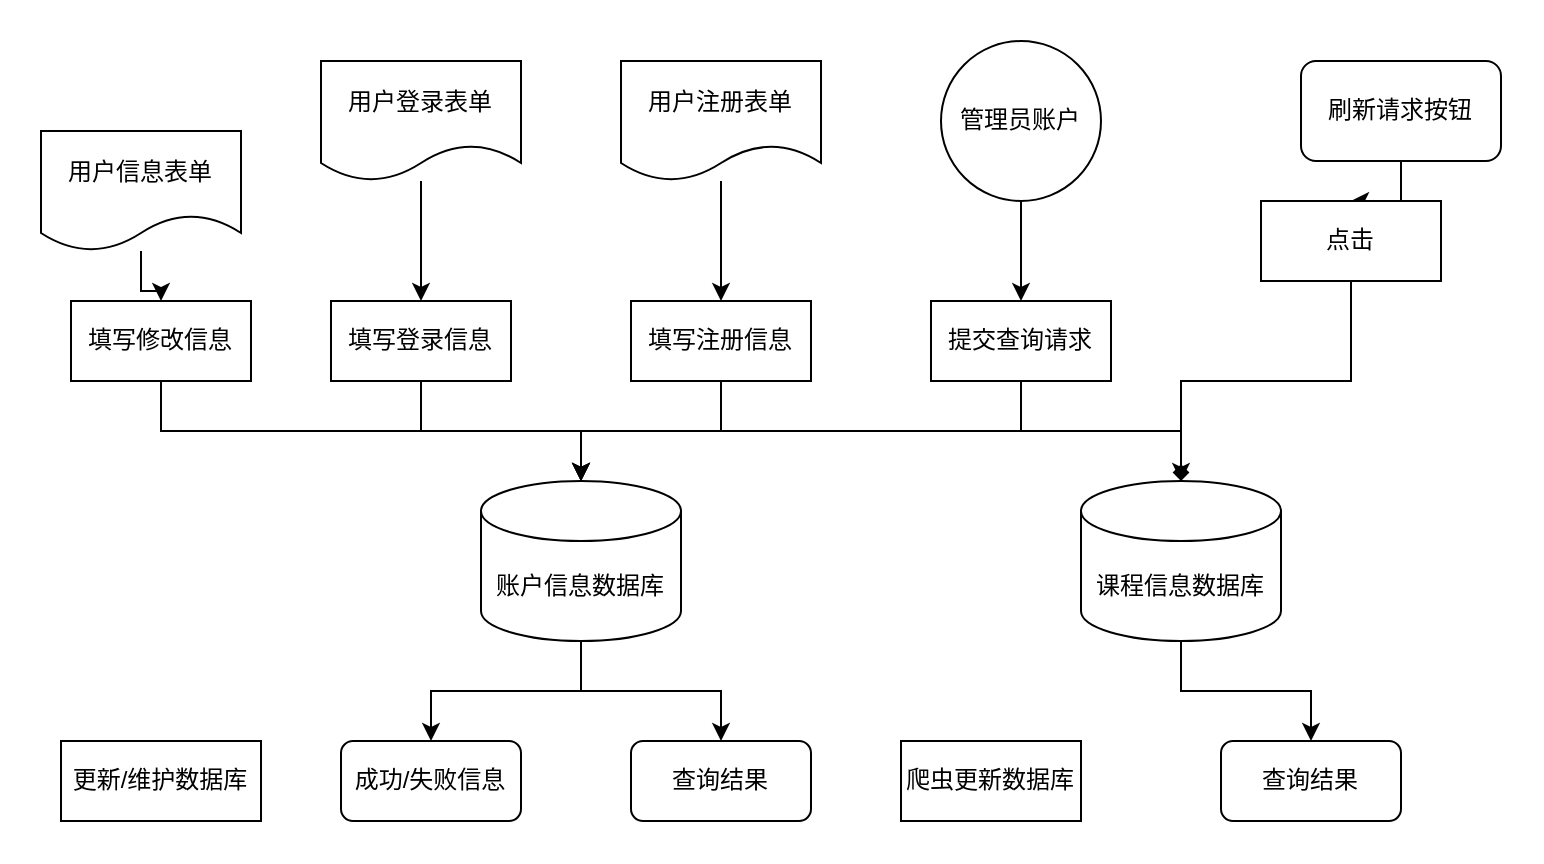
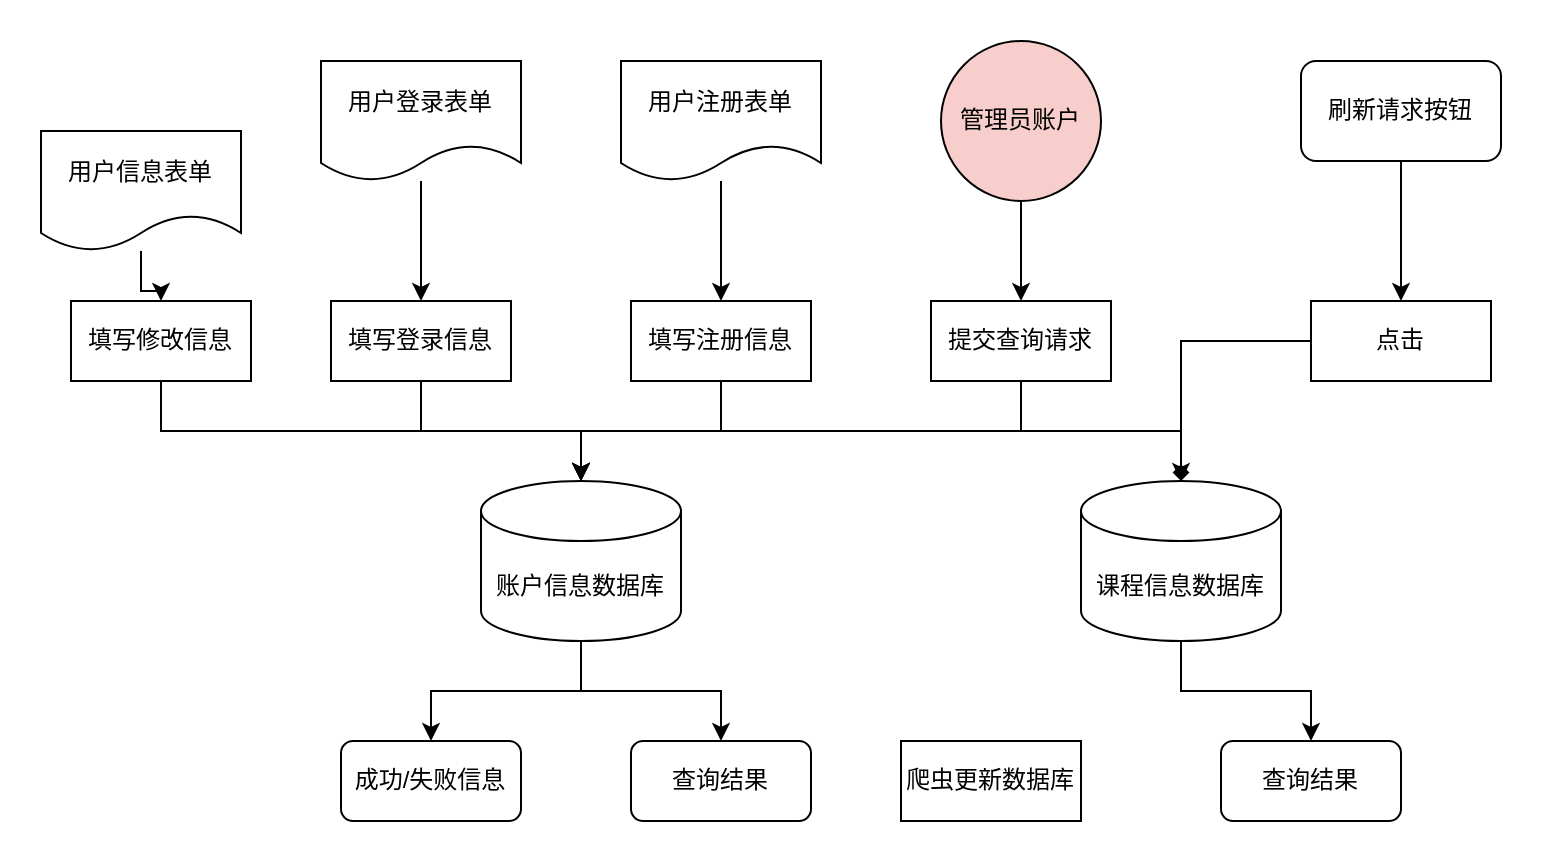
node "管理员账户": fillcolor #ffffff -> #f8cecc
node "点击": moved (1351, 241) -> (1401, 341)
node "更新/维护数据库": removed
